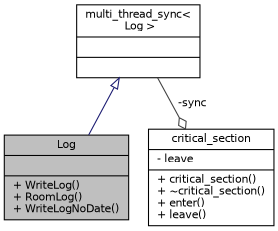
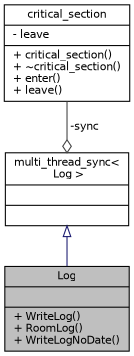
edge "multi_thread_sync<" -> "critical_section": reversed
